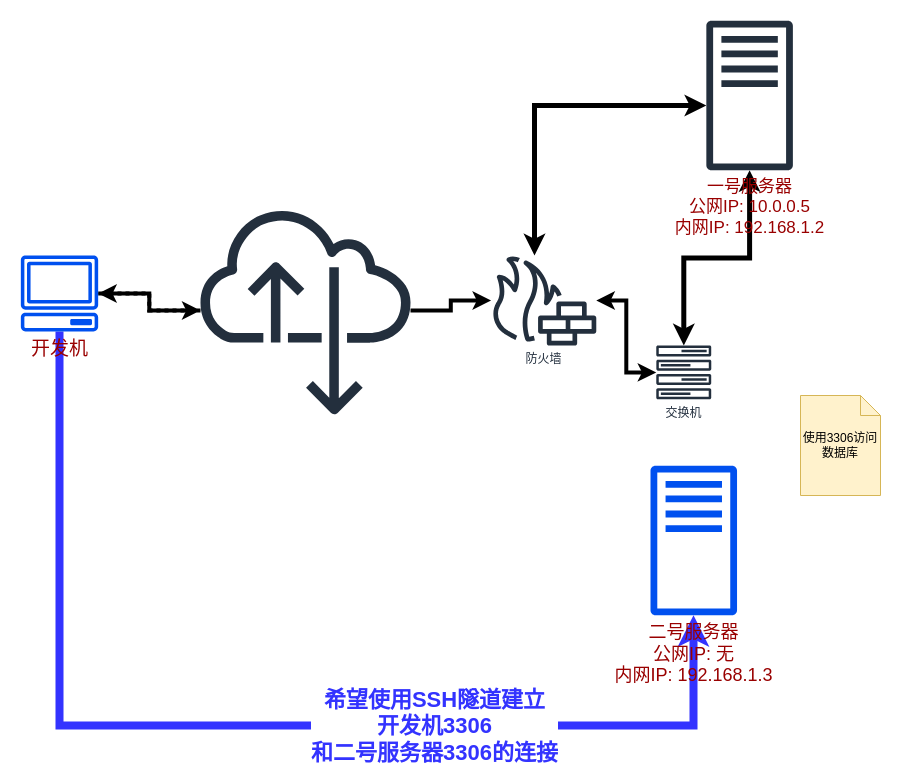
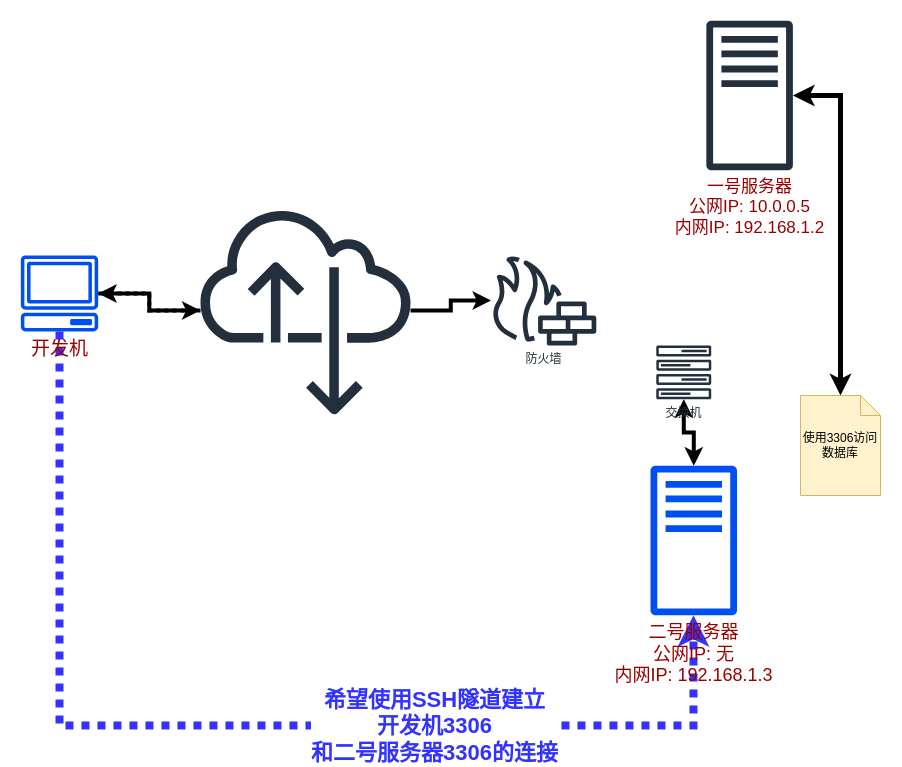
edge "一号服务器 公网IP: 10.0.0.5 内网IP: 192.168.1.2" -- "防火墙": removed
edge "一号服务器 公网IP: 10.0.0.5 内网IP: 192.168.1.2" -- "交换机": now "一号服务器 公网IP: 10.0.0.5 内网IP: 192.168.1.2" -- "使用3306访问数据库"
edge "防火墙" -- "交换机": now "二号服务器 公网IP: 无 内网IP: 192.168.1.3" -- "交换机"
edge "开发机" -> "二号服务器 公网IP: 无 内网IP: 192.168.1.3": style solid -> dashed
